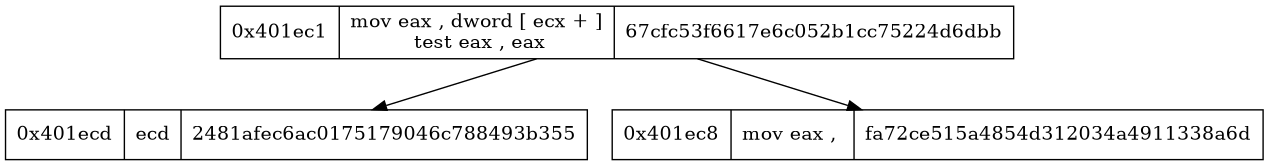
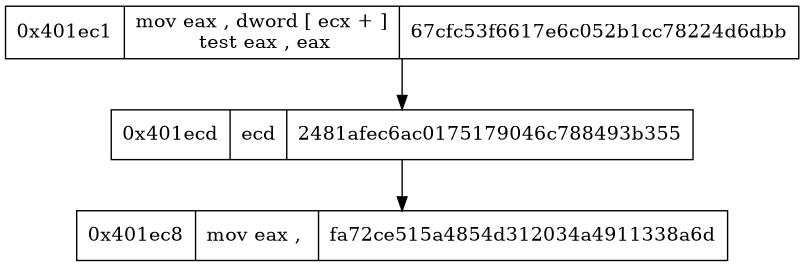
node "0x401ec1": text "67cfc53f6617e6c052b1cc75224d6dbb" -> "67cfc53f6617e6c052b1cc78224d6dbb"
edge "0x401ec1" -> "0x401ec8": now "0x401ecd" -> "0x401ec8"
